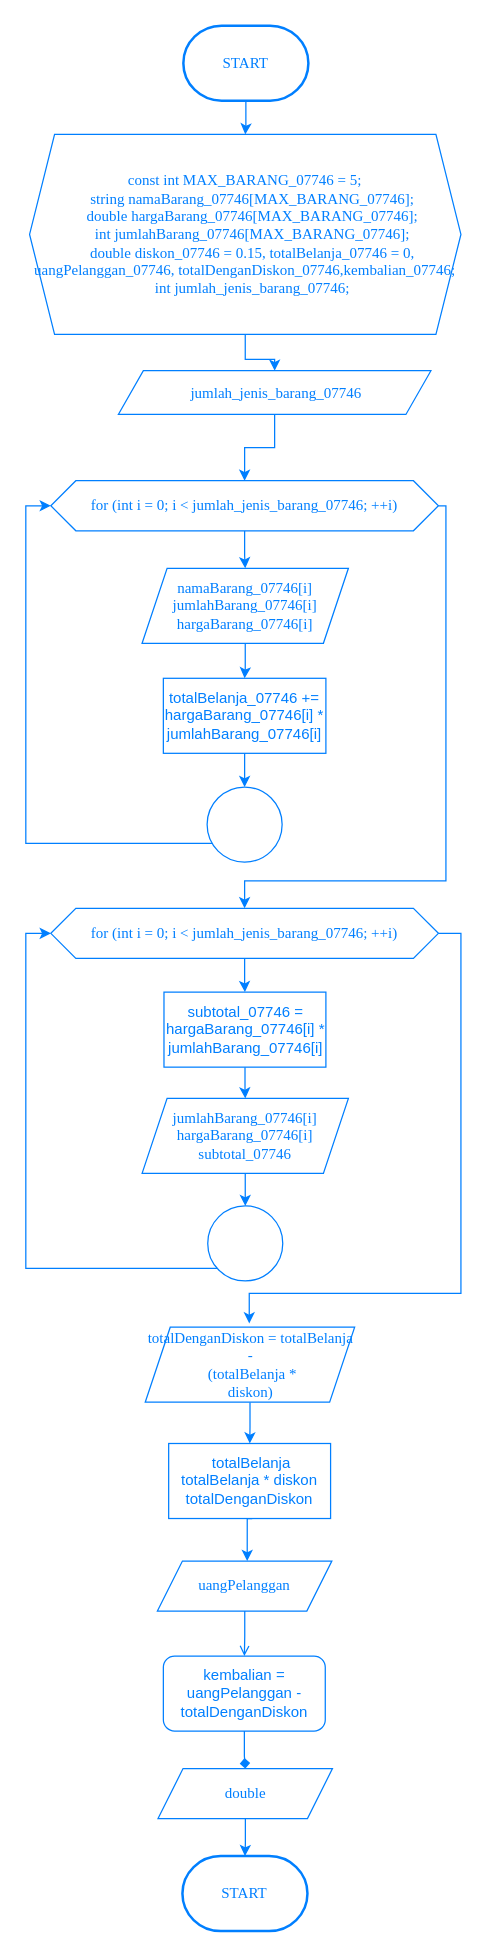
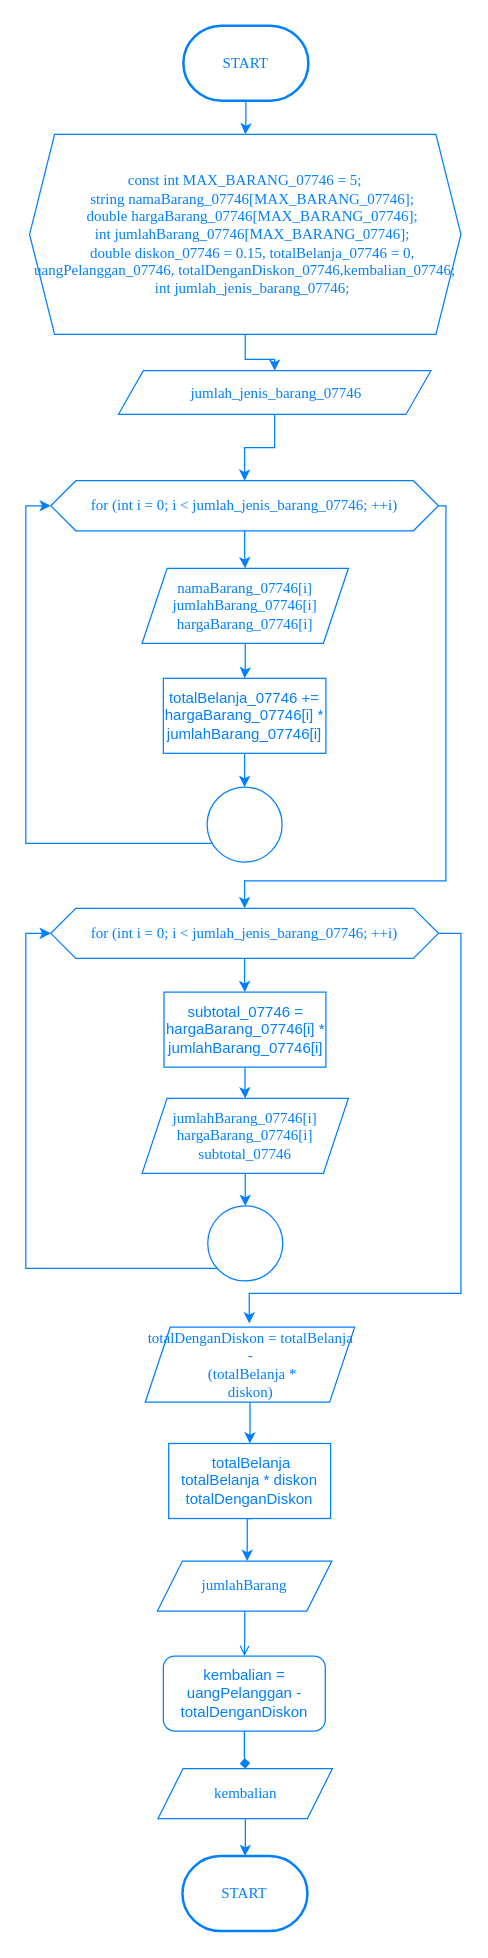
node "uangPelanggan": label "uangPelanggan" -> "jumlahBarang"
node "double": label "double" -> "kembalian"
